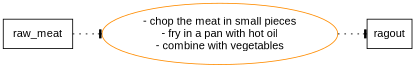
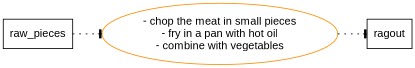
node "raw_meat": label "raw_meat" -> "raw_pieces"
